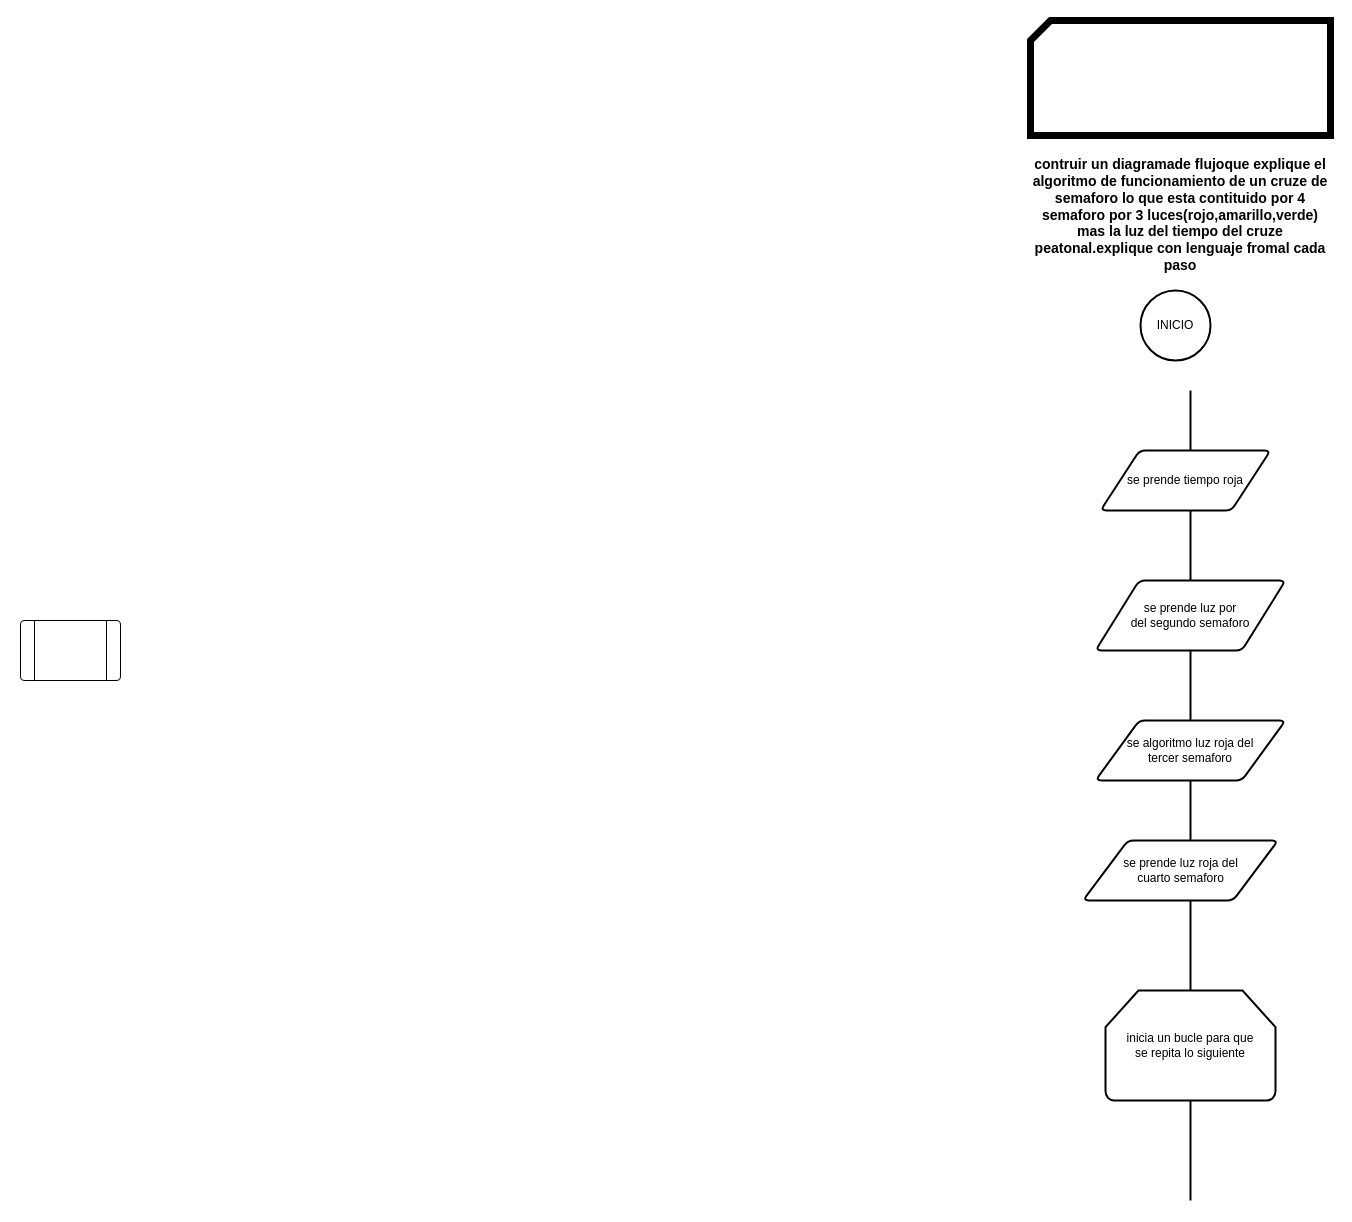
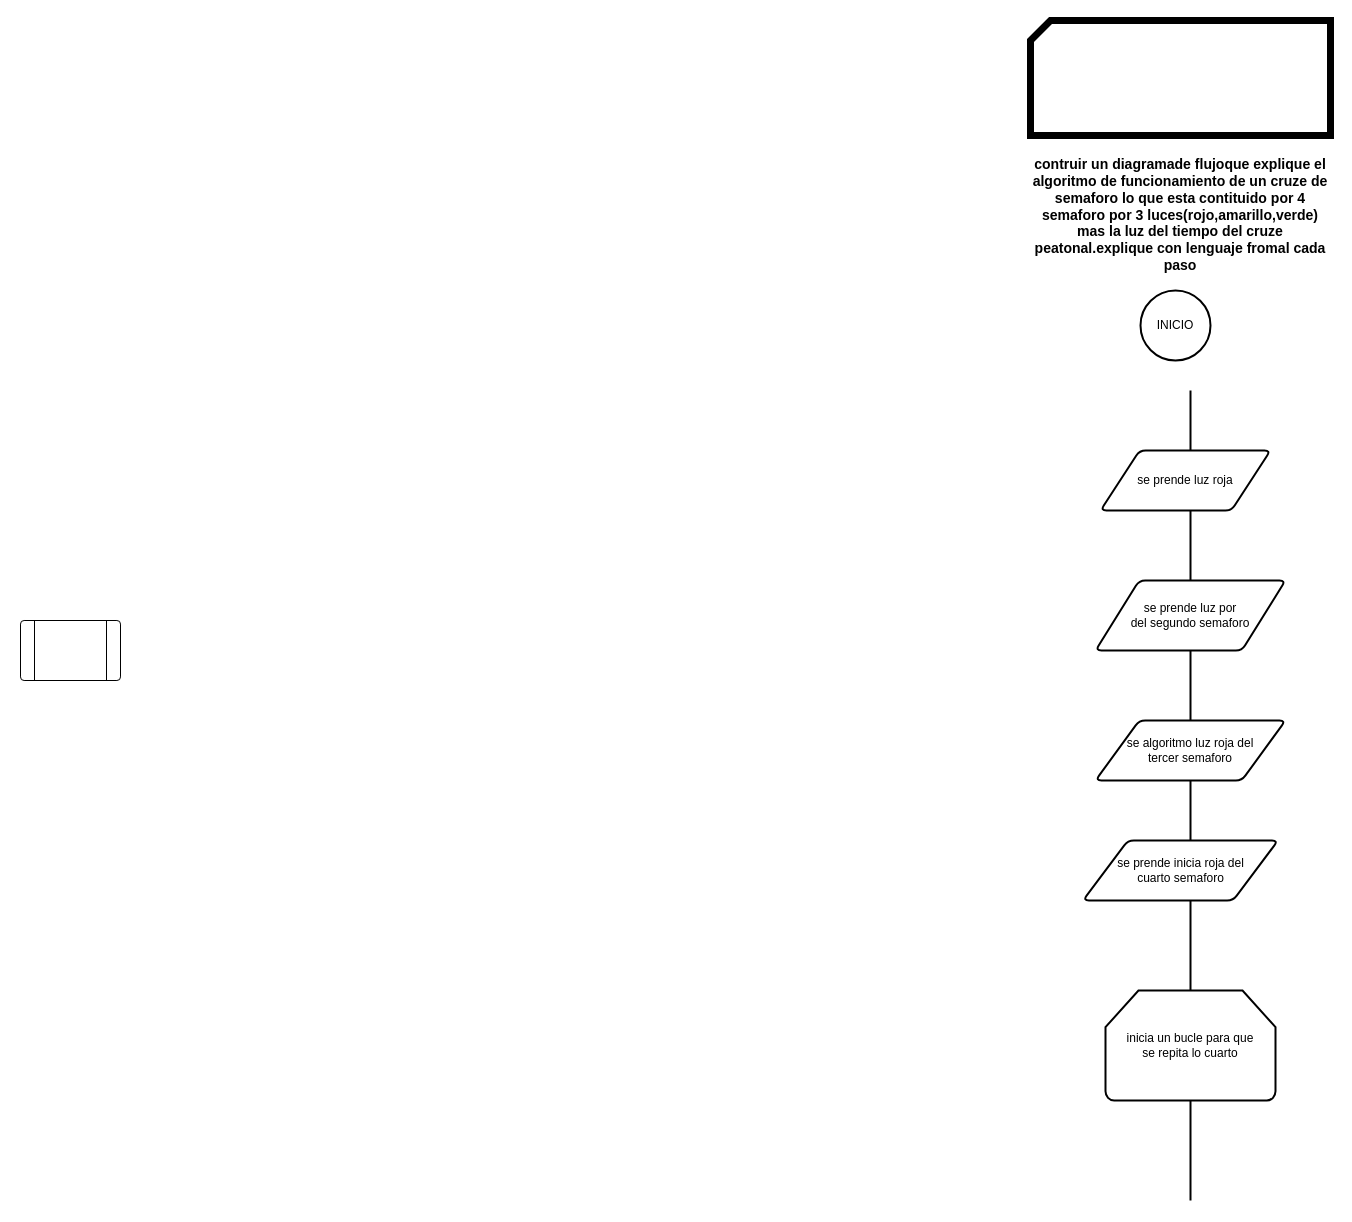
node "se prende tiempo roja": label "se prende tiempo roja" -> "se prende luz roja"
node "se prende luz roja del cuarto semaforo": label "se prende luz roja del cuarto semaforo" -> "se prende inicia roja del cuarto semaforo"
node "inicia un bucle para que se repita lo siguiente": label "inicia un bucle para que se repita lo siguiente" -> "inicia un bucle para que se repita lo cuarto"
